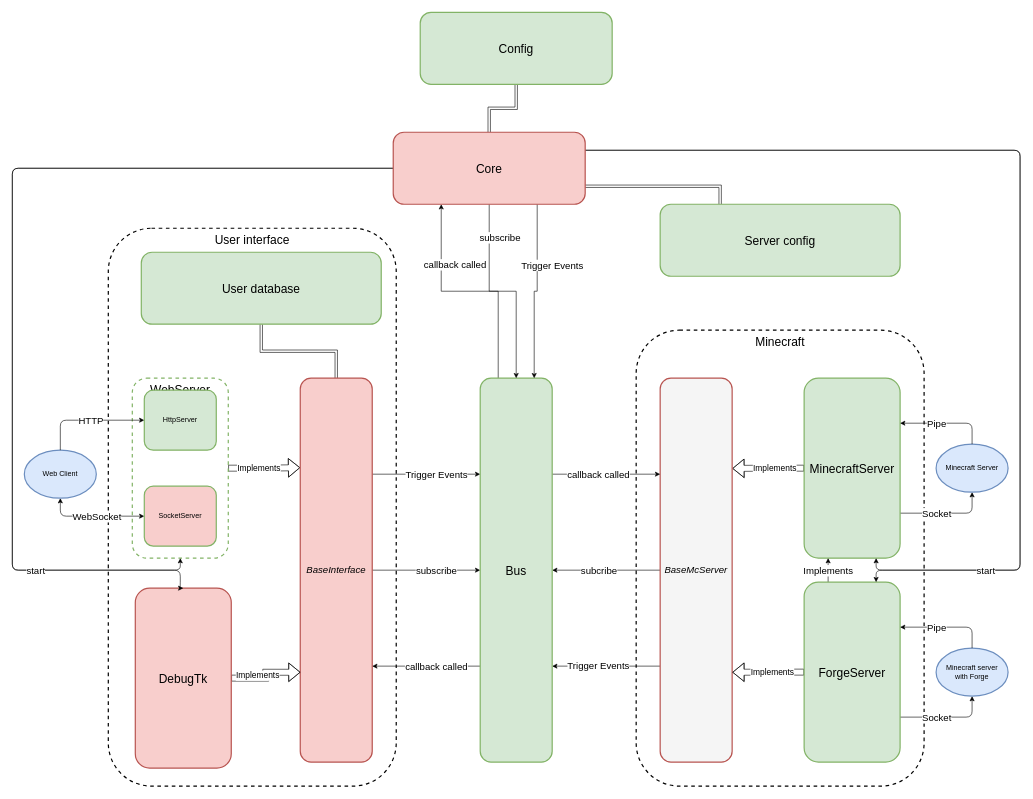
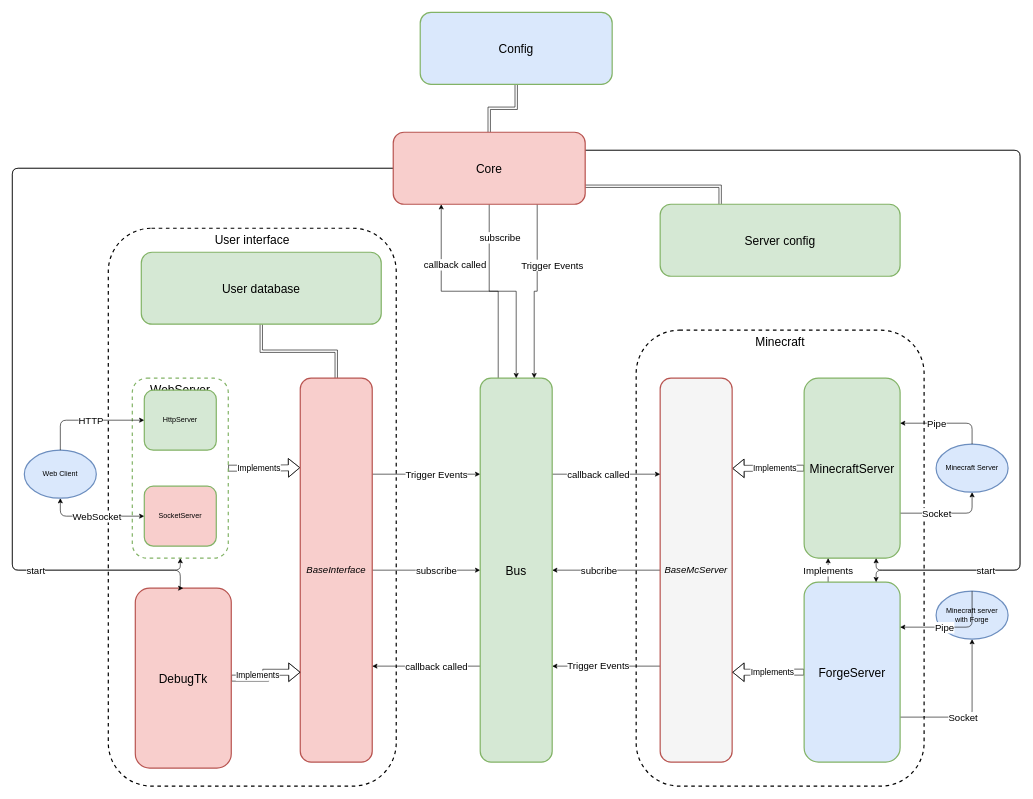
node "Config": fillcolor #d5e8d4 -> #dae8fc
node "ForgeServer": fillcolor #d5e8d4 -> #dae8fc
node "Minecraft server with Forge": moved (972, 672) -> (972, 615)
